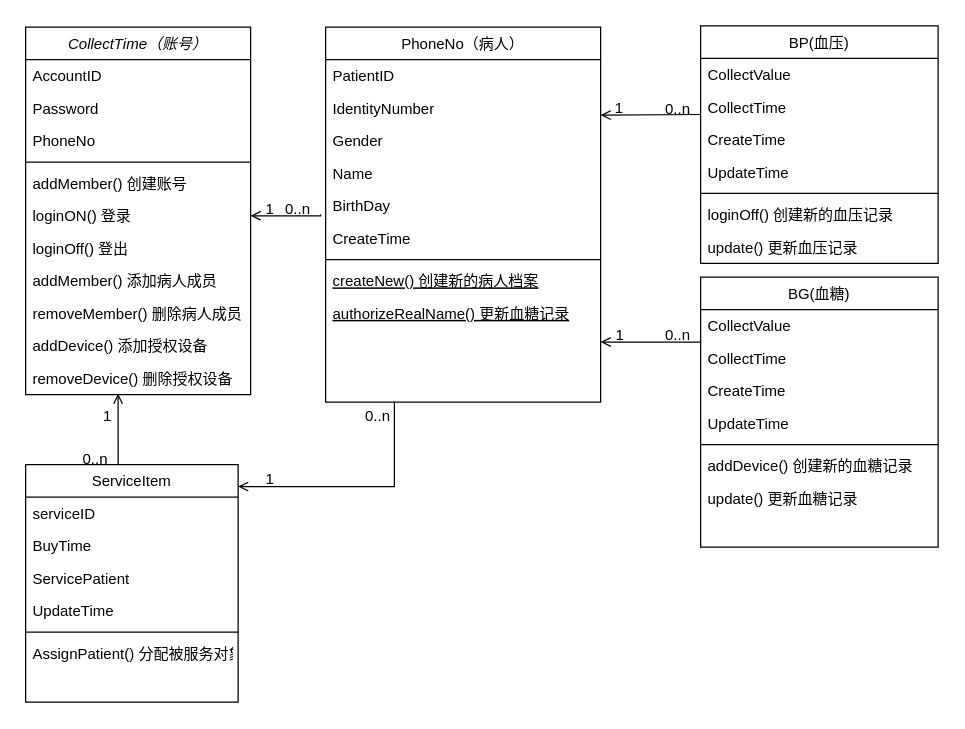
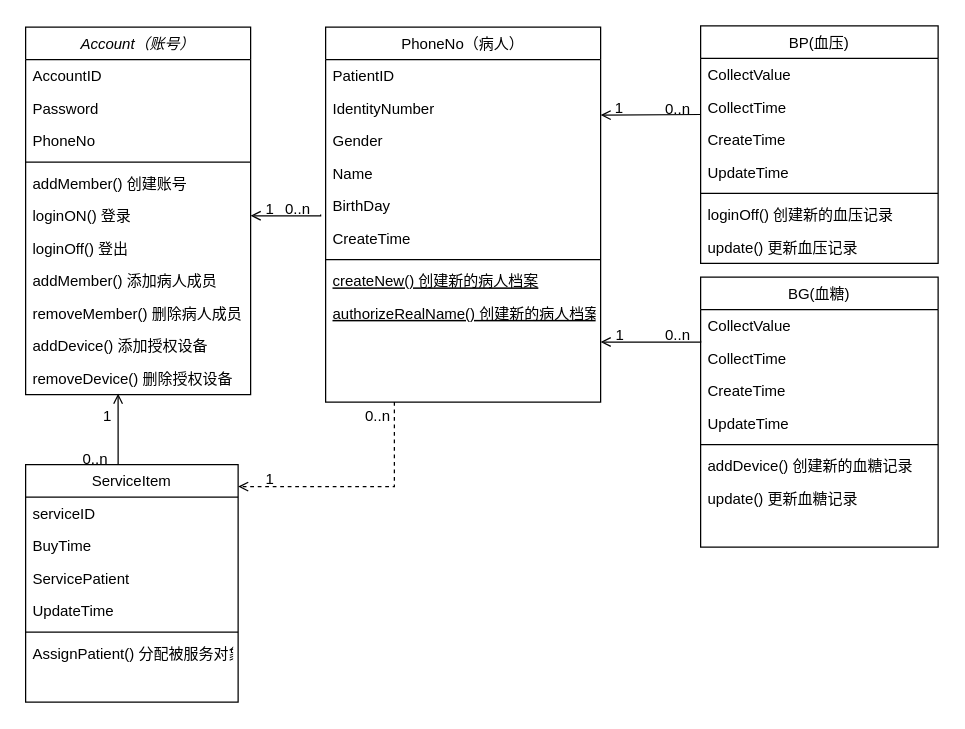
node "CollectTime（账号）": label "CollectTime（账号）" -> "Account（账号）"
node "authorizeRealName() 更新血糖记录": label "authorizeRealName() 更新血糖记录" -> "authorizeRealName() 创建新的病人档案"
edge "PhoneNo（病人）" -> "ServiceItem": style solid -> dashed
